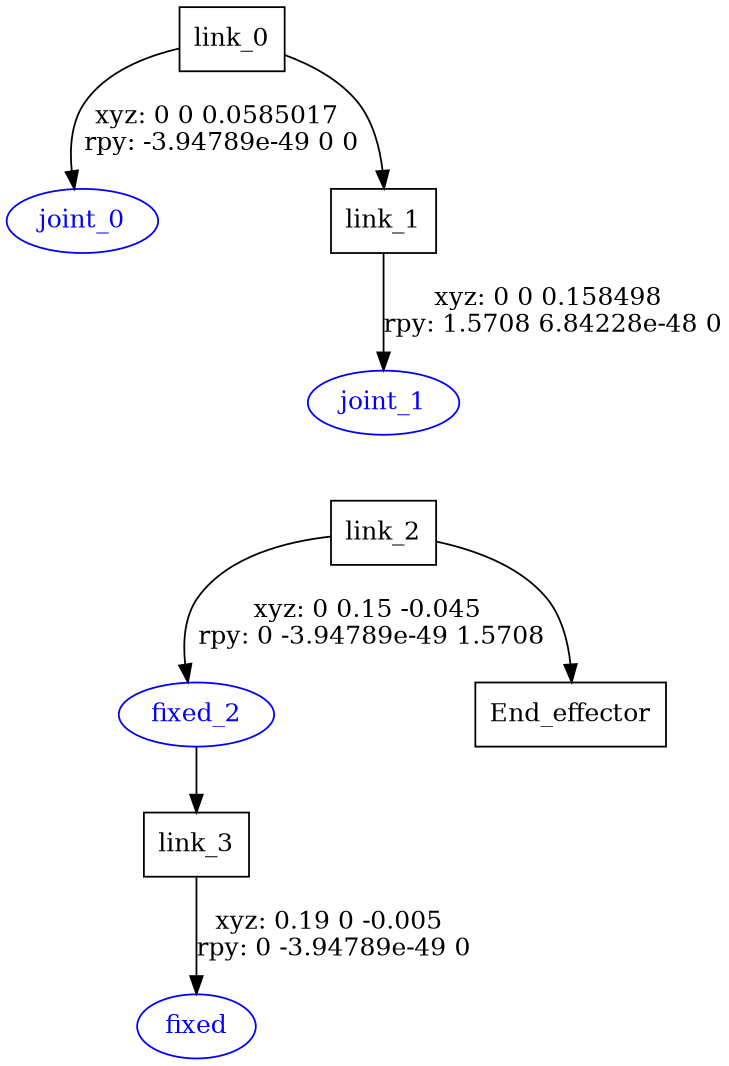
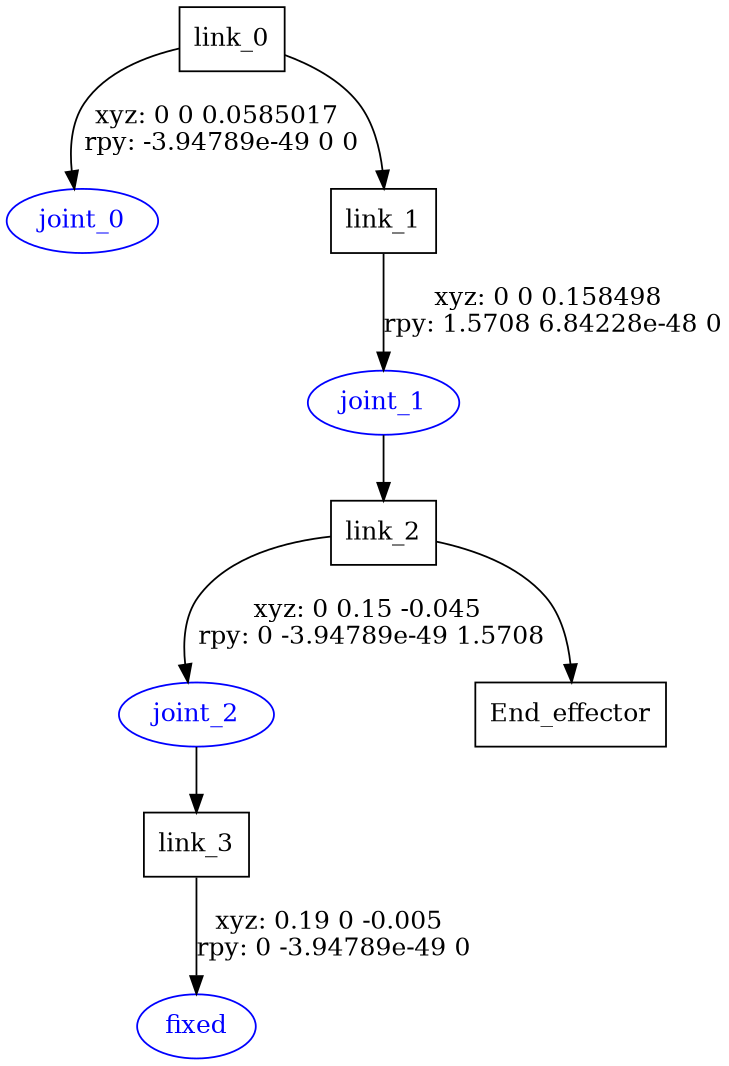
edge "joint_1" -> "link_2": added
node "fixed_2": label "fixed_2" -> "joint_2"
